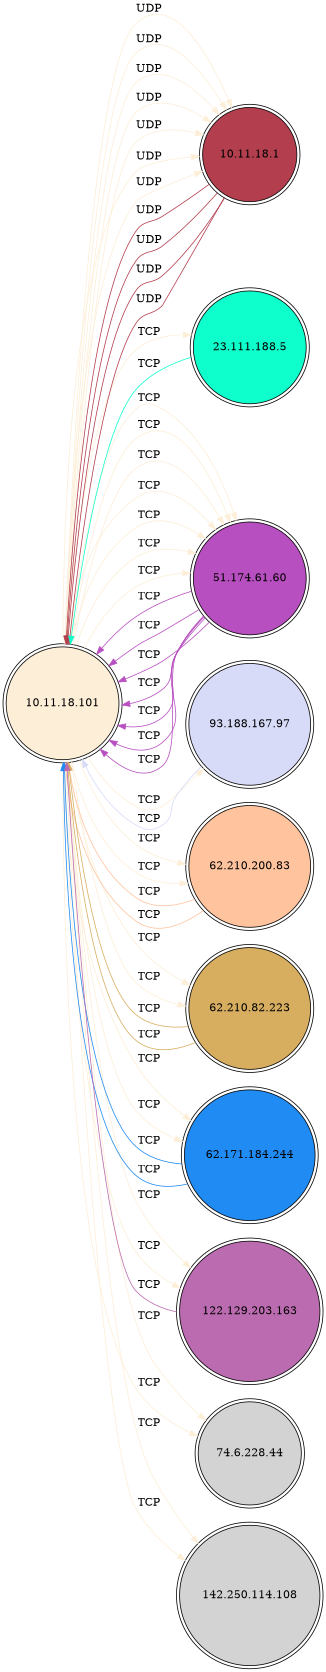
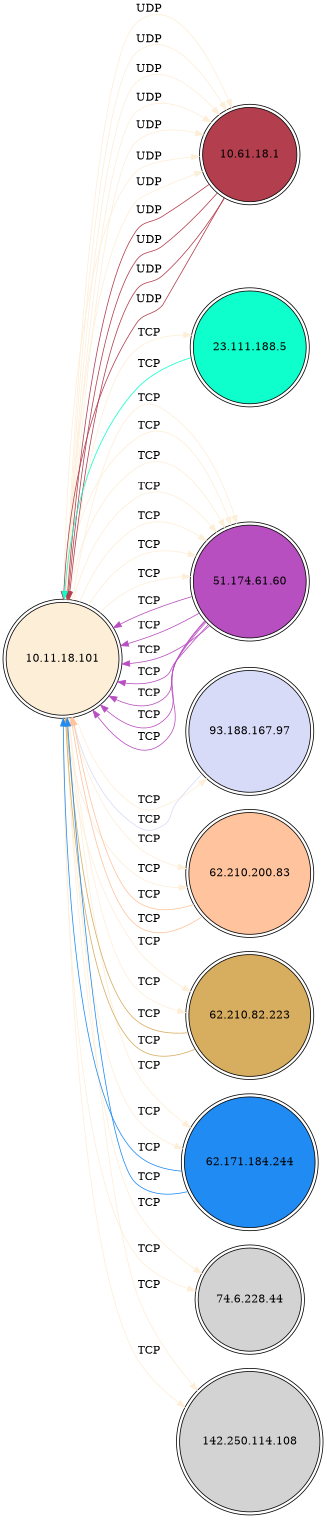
node "10.11.18.1": label "10.11.18.1" -> "10.61.18.1"
node "122.129.203.163": removed
